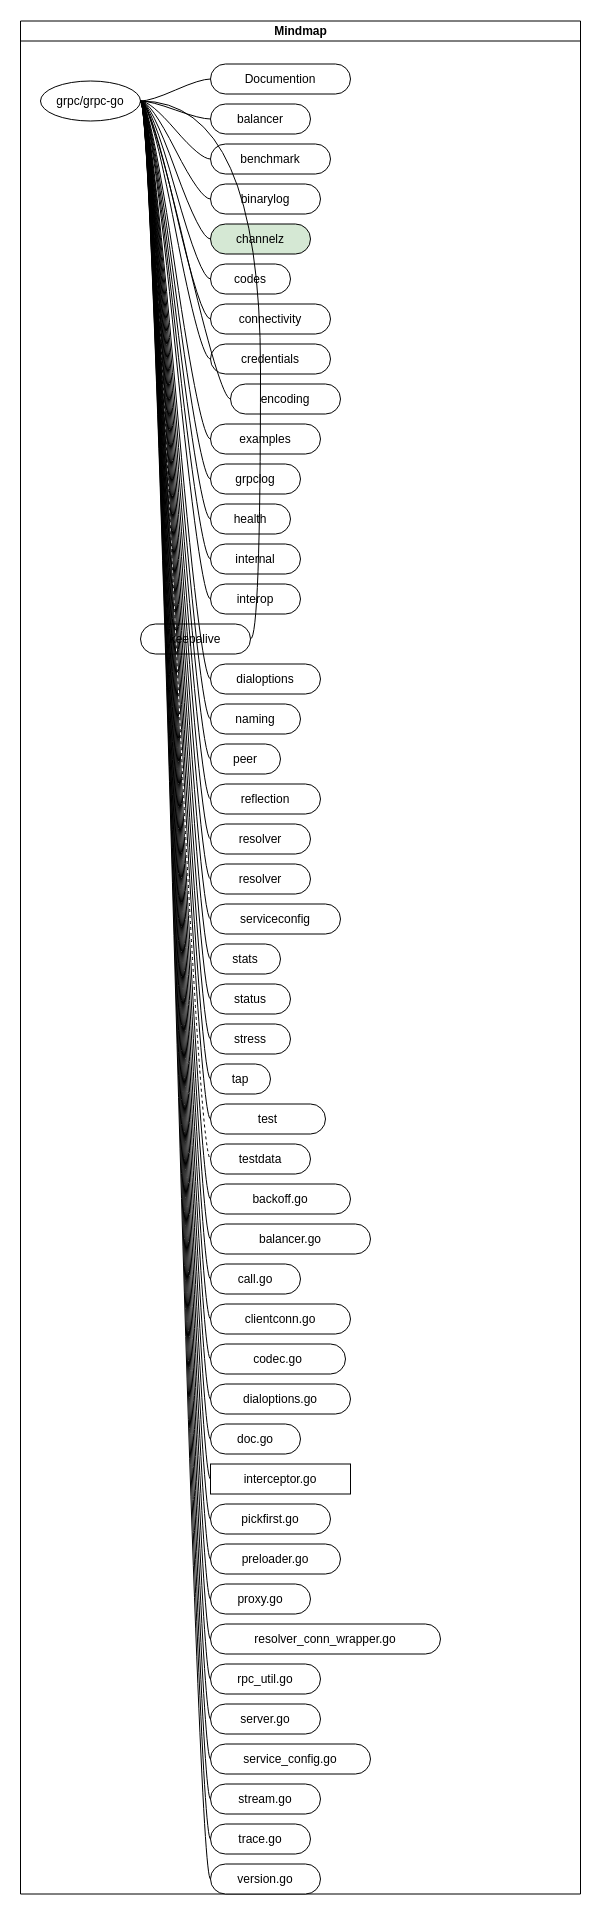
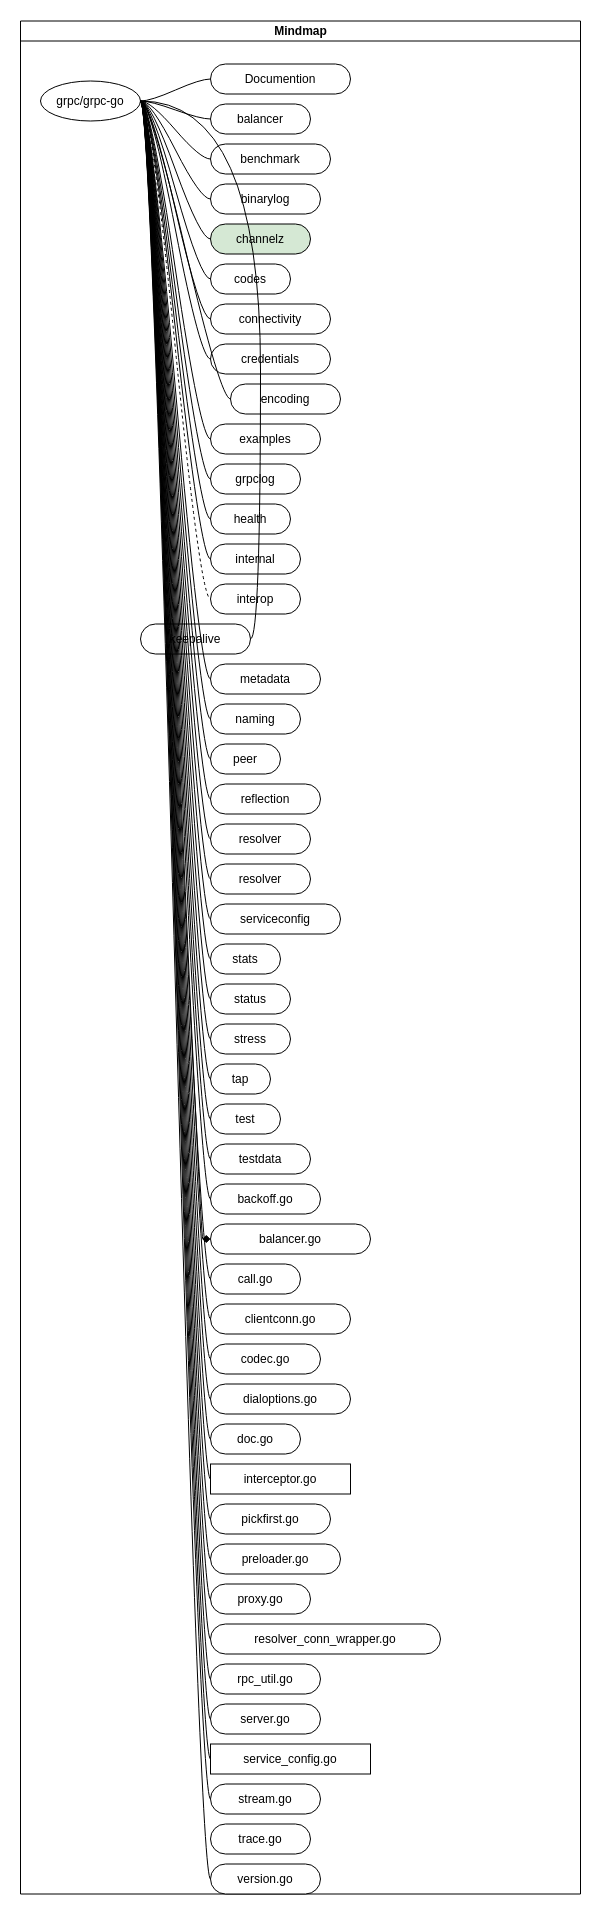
edge "grpc/grpc-go" -- "interop": style solid -> dashed
node "dialoptions": label "dialoptions" -> "metadata"
edge "grpc/grpc-go" -- "testdata": style dashed -> solid
node "test": size 115x30 -> 70x30
edge "grpc/grpc-go" -- "balancer.go": arrowhead none -> diamond
node "backoff.go": size 140x30 -> 110x30
node "codec.go": size 135x30 -> 110x30
node "service_config.go": shape rounded rectangle -> rectangle
edge "grpc/grpc-go" -- "trace.go": removed
